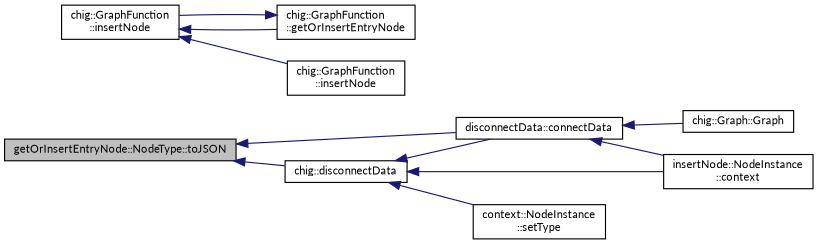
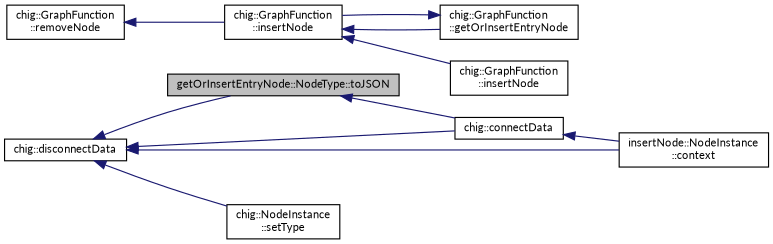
node "chig::GraphFunction ::removeNode": added
node "chig::Graph::Graph": removed
node "disconnectData::connectData": label "disconnectData::connectData" -> "chig::connectData"
edge "chig::disconnectData" -> "getOrInsertEntryNode::NodeType::toJSON": reversed
node "context::NodeInstance ::setType": label "context::NodeInstance ::setType" -> "chig::NodeInstance ::setType"
